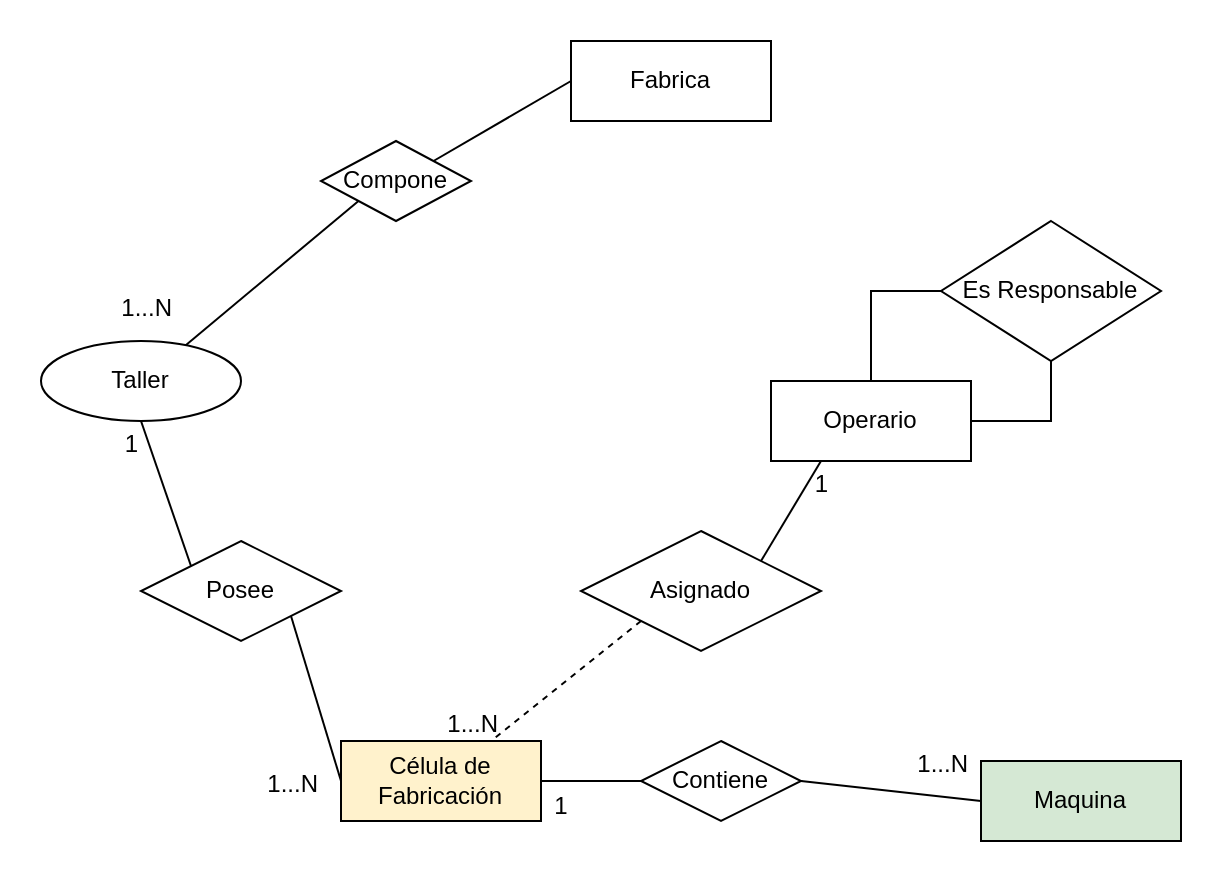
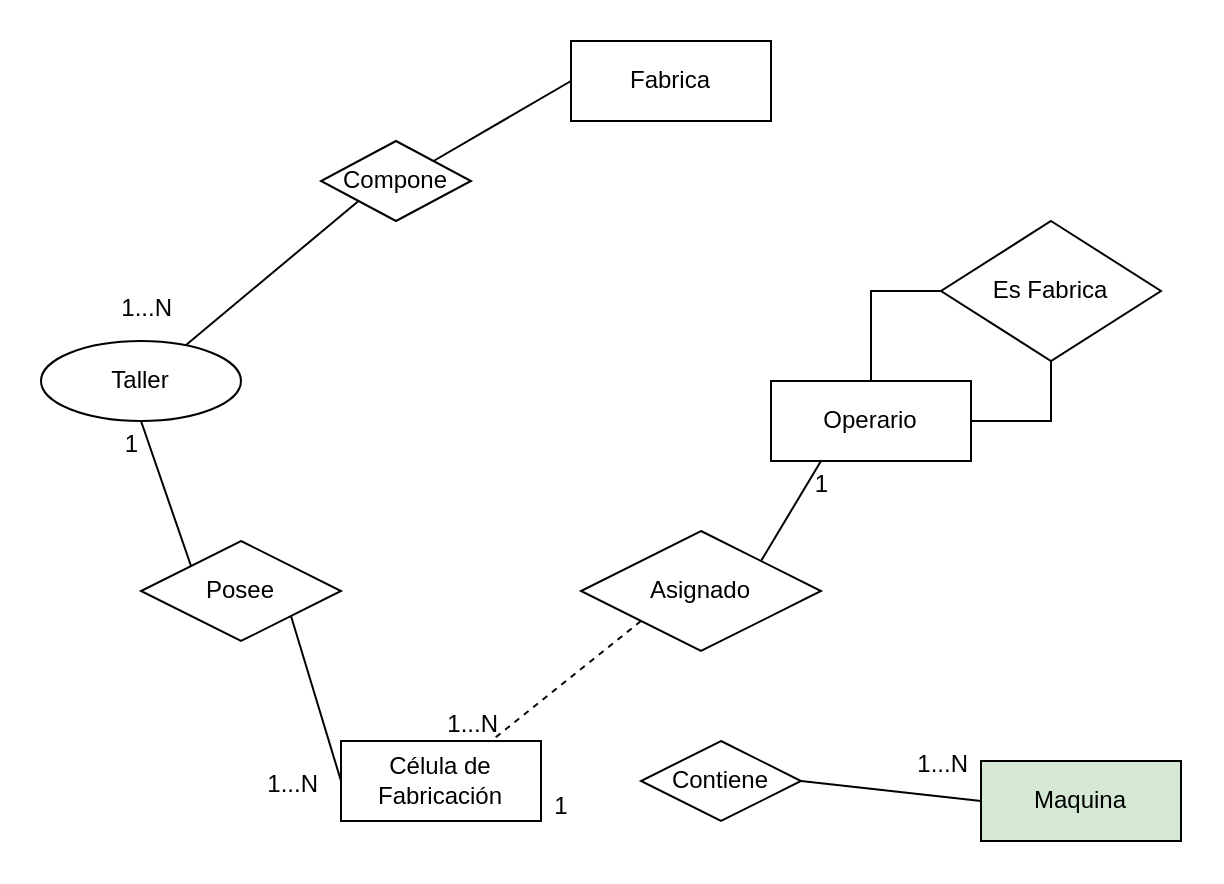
node "Es Responsable": label "Es Responsable" -> "Es Fabrica"
node "Célula de Fabricación": fillcolor #fff2cc -> #ffffff
edge "Célula de Fabricación" -- "Contiene": removed
